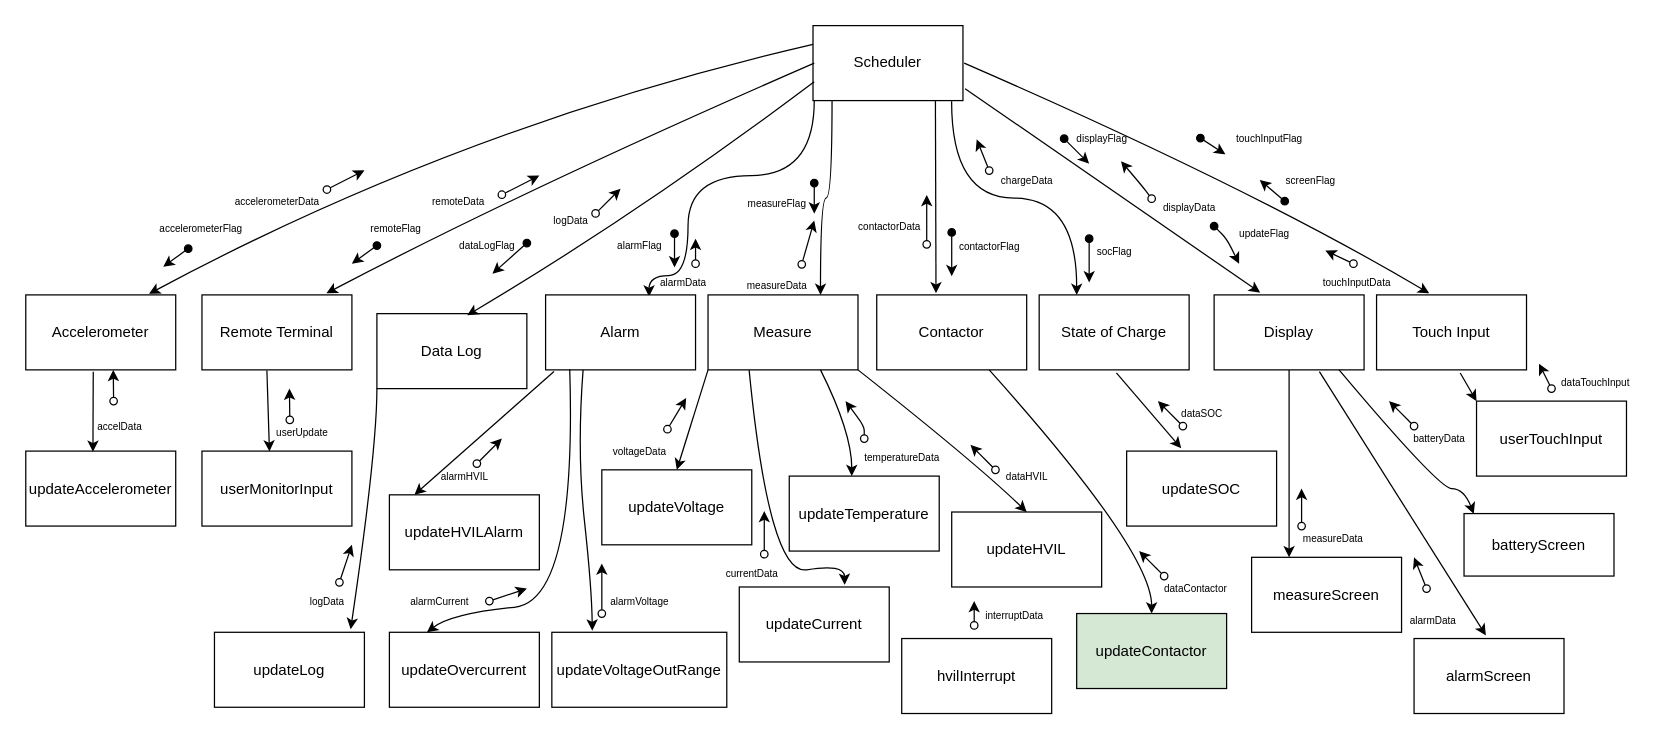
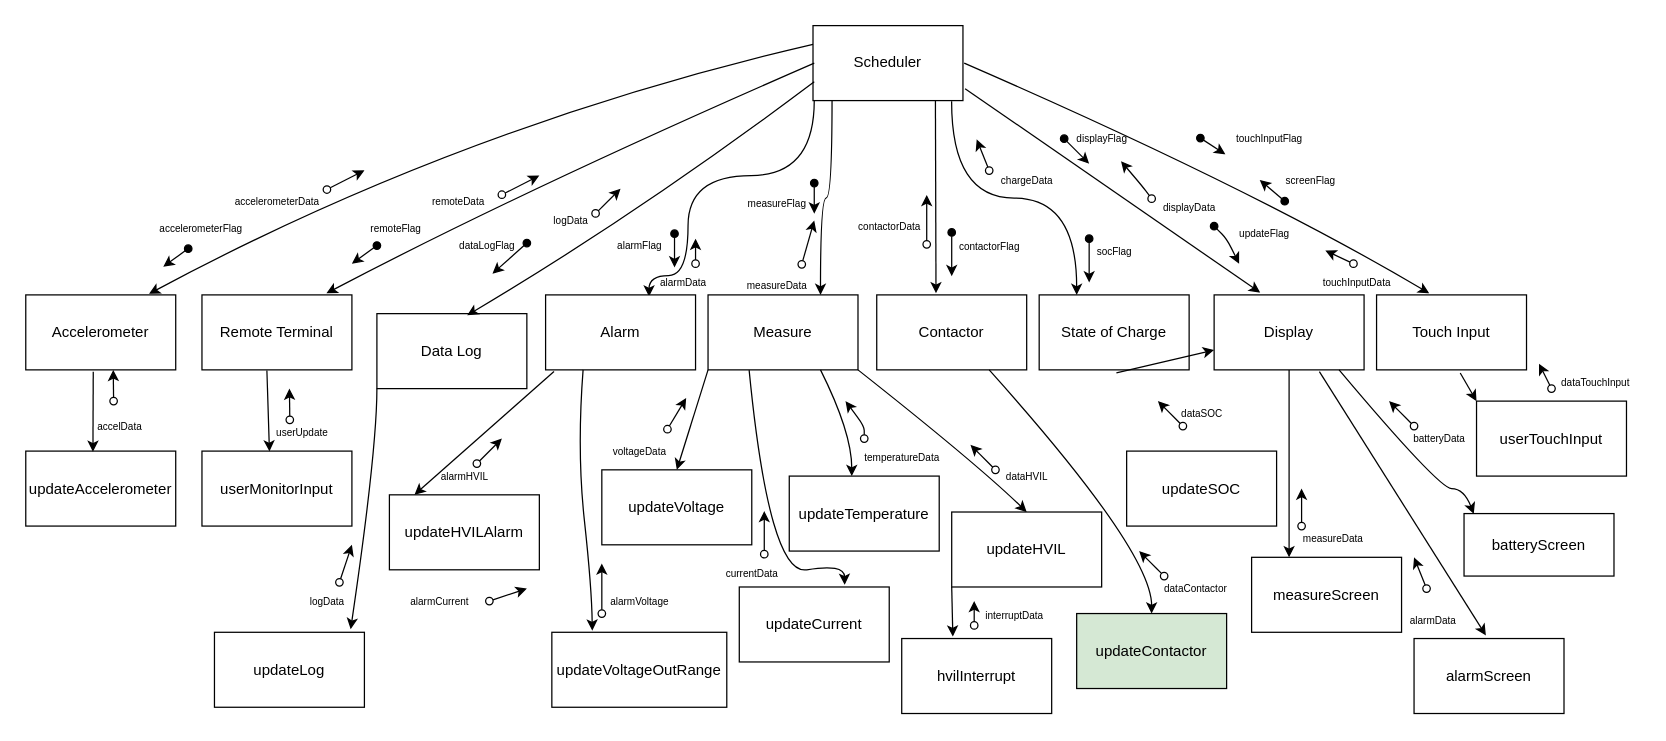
edge "State of Charge" -> "updateSOC": now "State of Charge" -> "Display"
edge "Alarm" -> "updateOvercurrent": removed
edge "updateHVIL" -> "hvilInterrupt": added
node "updateOvercurrent": removed
